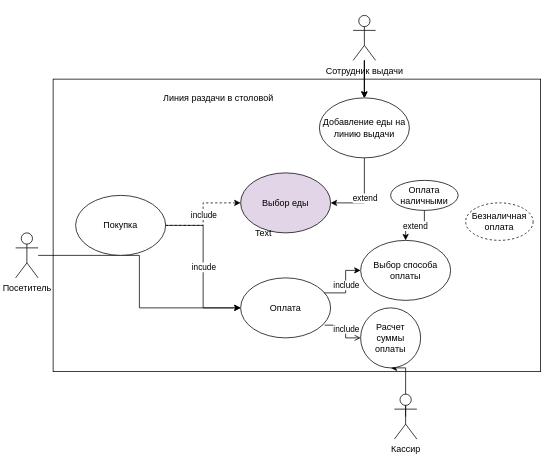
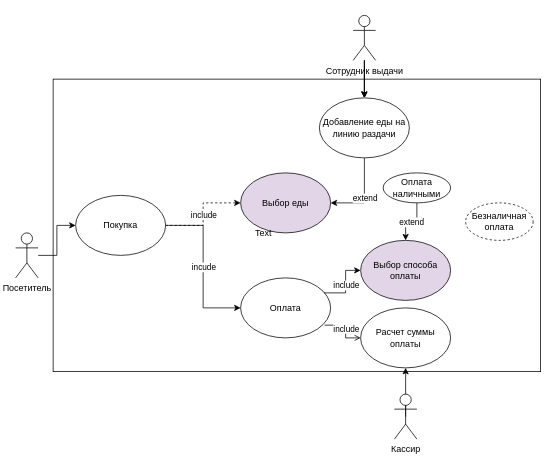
node "Линия раздачи в столовой": removed
node "Добавление еды на линию выдачи": label "Добавление еды на линию выдачи" -> "Добавление еды на линию раздачи"
node "Оплата наличными": moved (424, 195) -> (417, 188)
node "Выбор способа оплаты": fillcolor #ffffff -> #e1d5e7
edge "Посетитель" -> "Оплата": now "Посетитель" -> "Покупка"
node "Расчет суммы оплаты": size 60x60 -> 90x60
